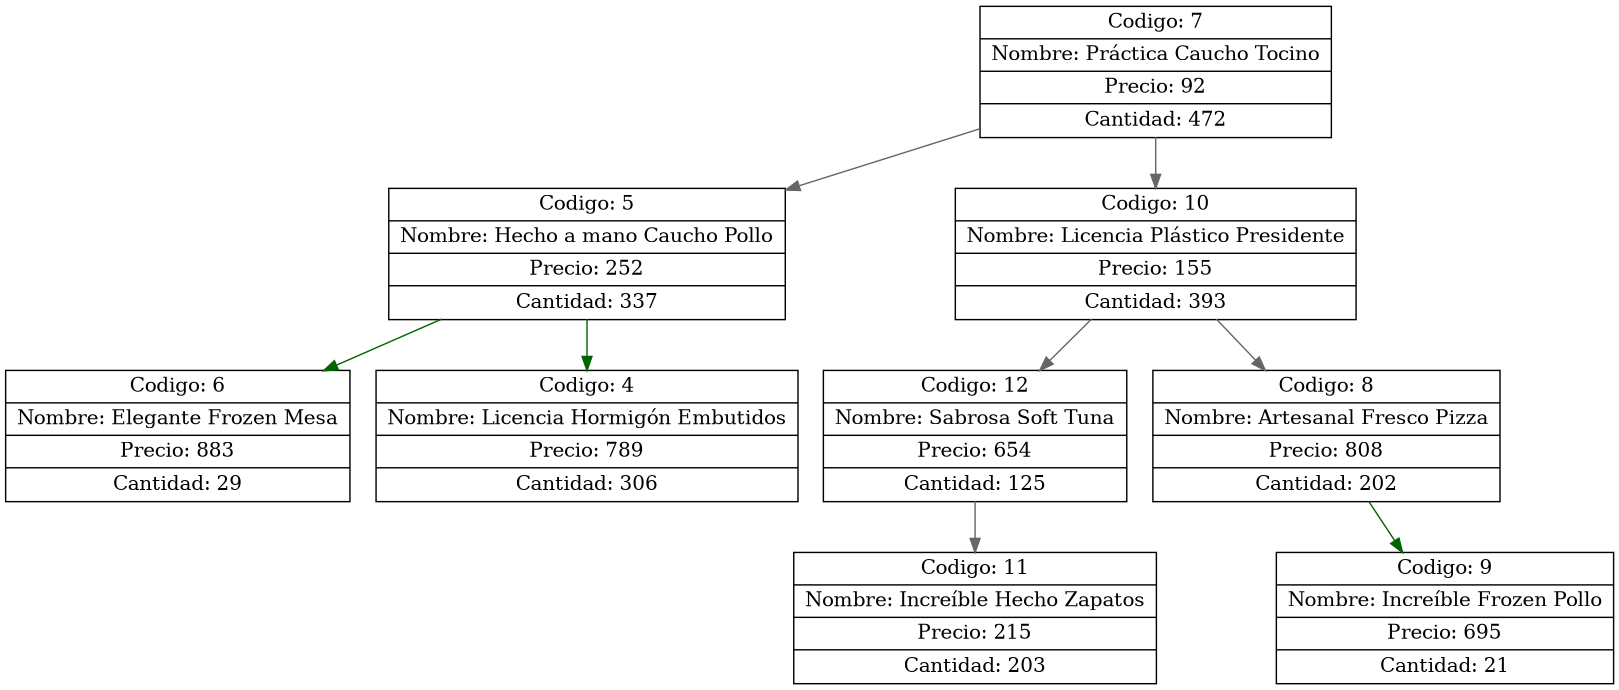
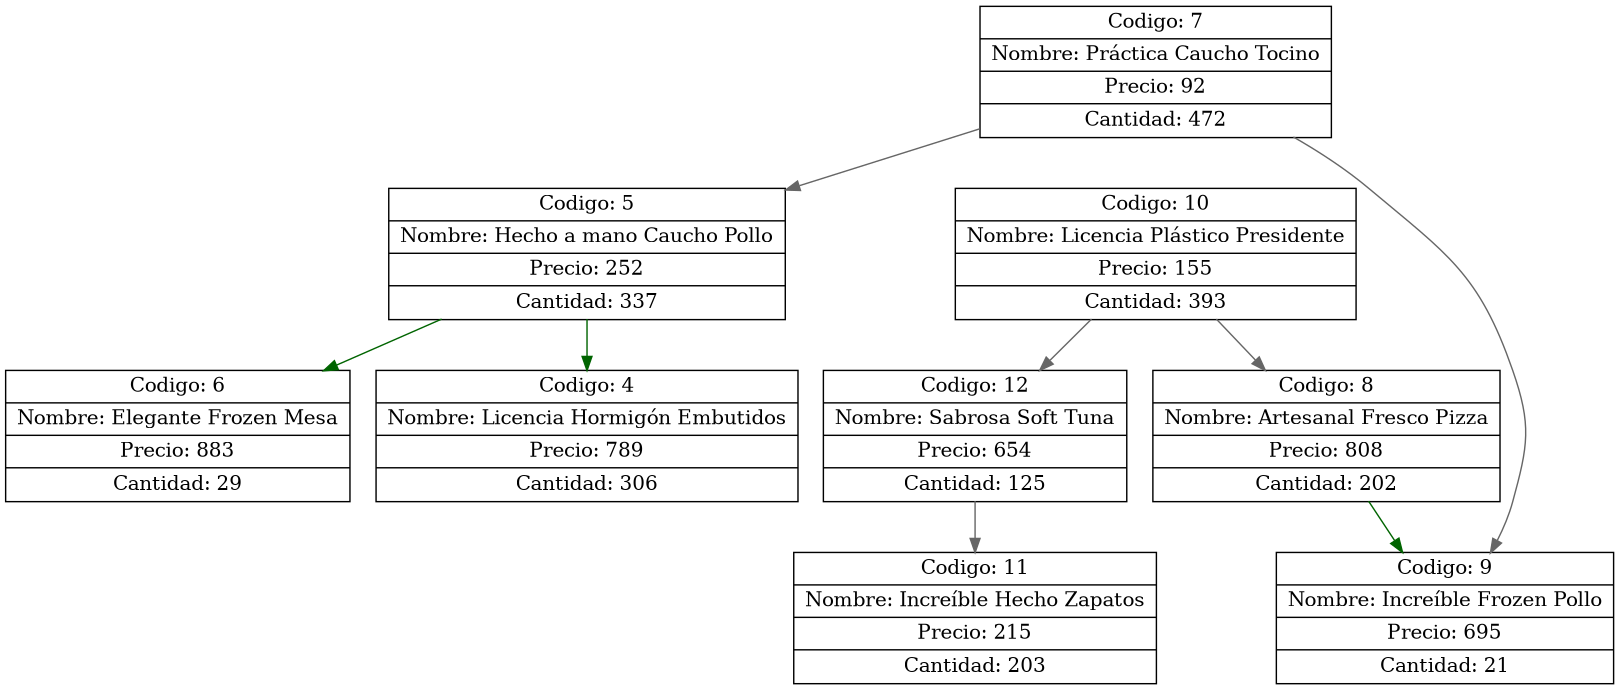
edge "Codigo: 7" -> "Codigo: 10": now "Codigo: 7" -> "Codigo: 9"
